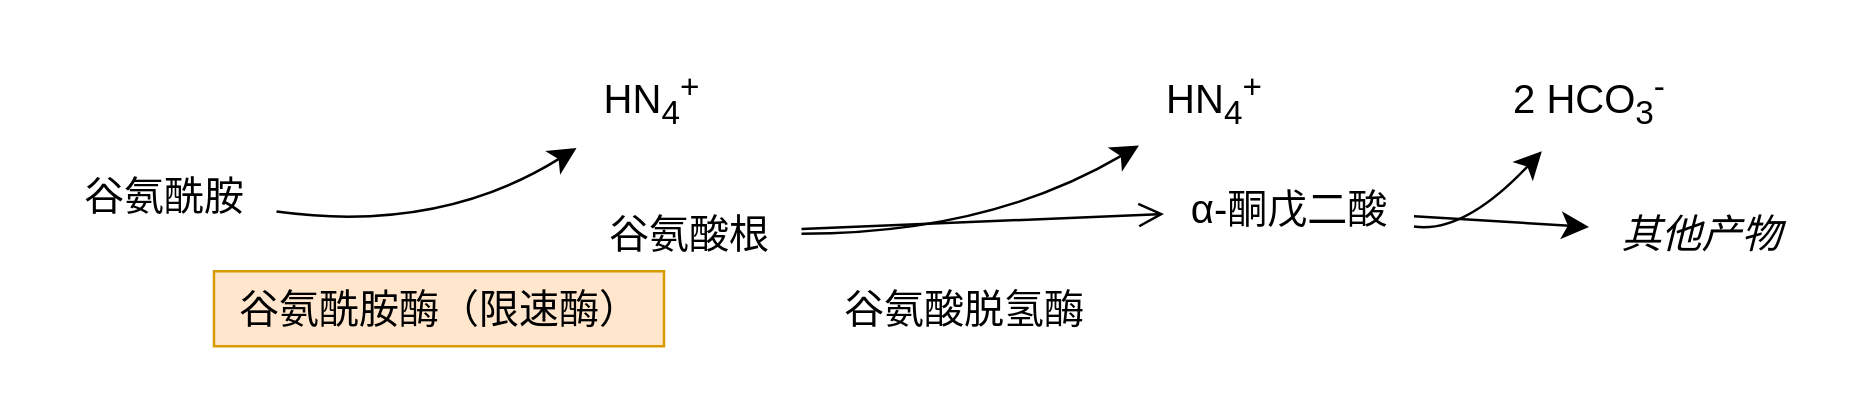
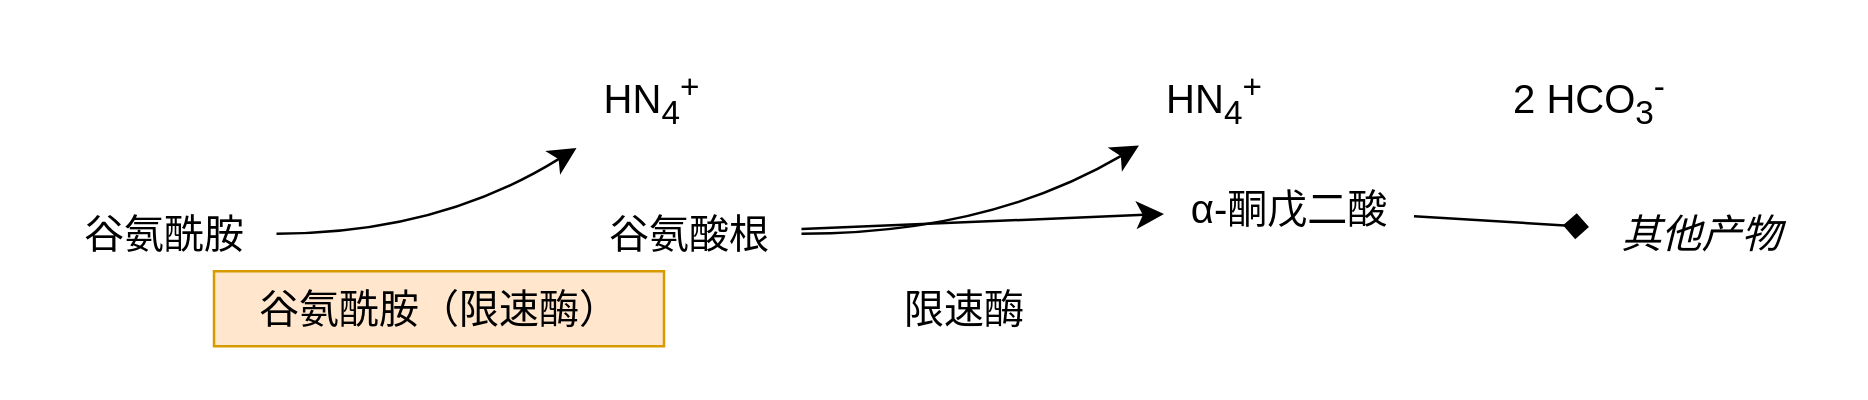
edge "α-酮戊二酸" -> "2 HCO3-": removed
node "谷氨酰胺": moved (164, 196) -> (164, 234)
edge "谷氨酸根" -> "α-酮戊二酸": arrowhead open -> classic
edge "α-酮戊二酸" -> "其他产物": arrowhead classic -> diamond
node "谷氨酰胺酶（限速酶）": label "谷氨酰胺酶（限速酶）" -> "谷氨酰胺（限速酶）"
node "谷氨酸脱氢酶": label "谷氨酸脱氢酶" -> "限速酶"
